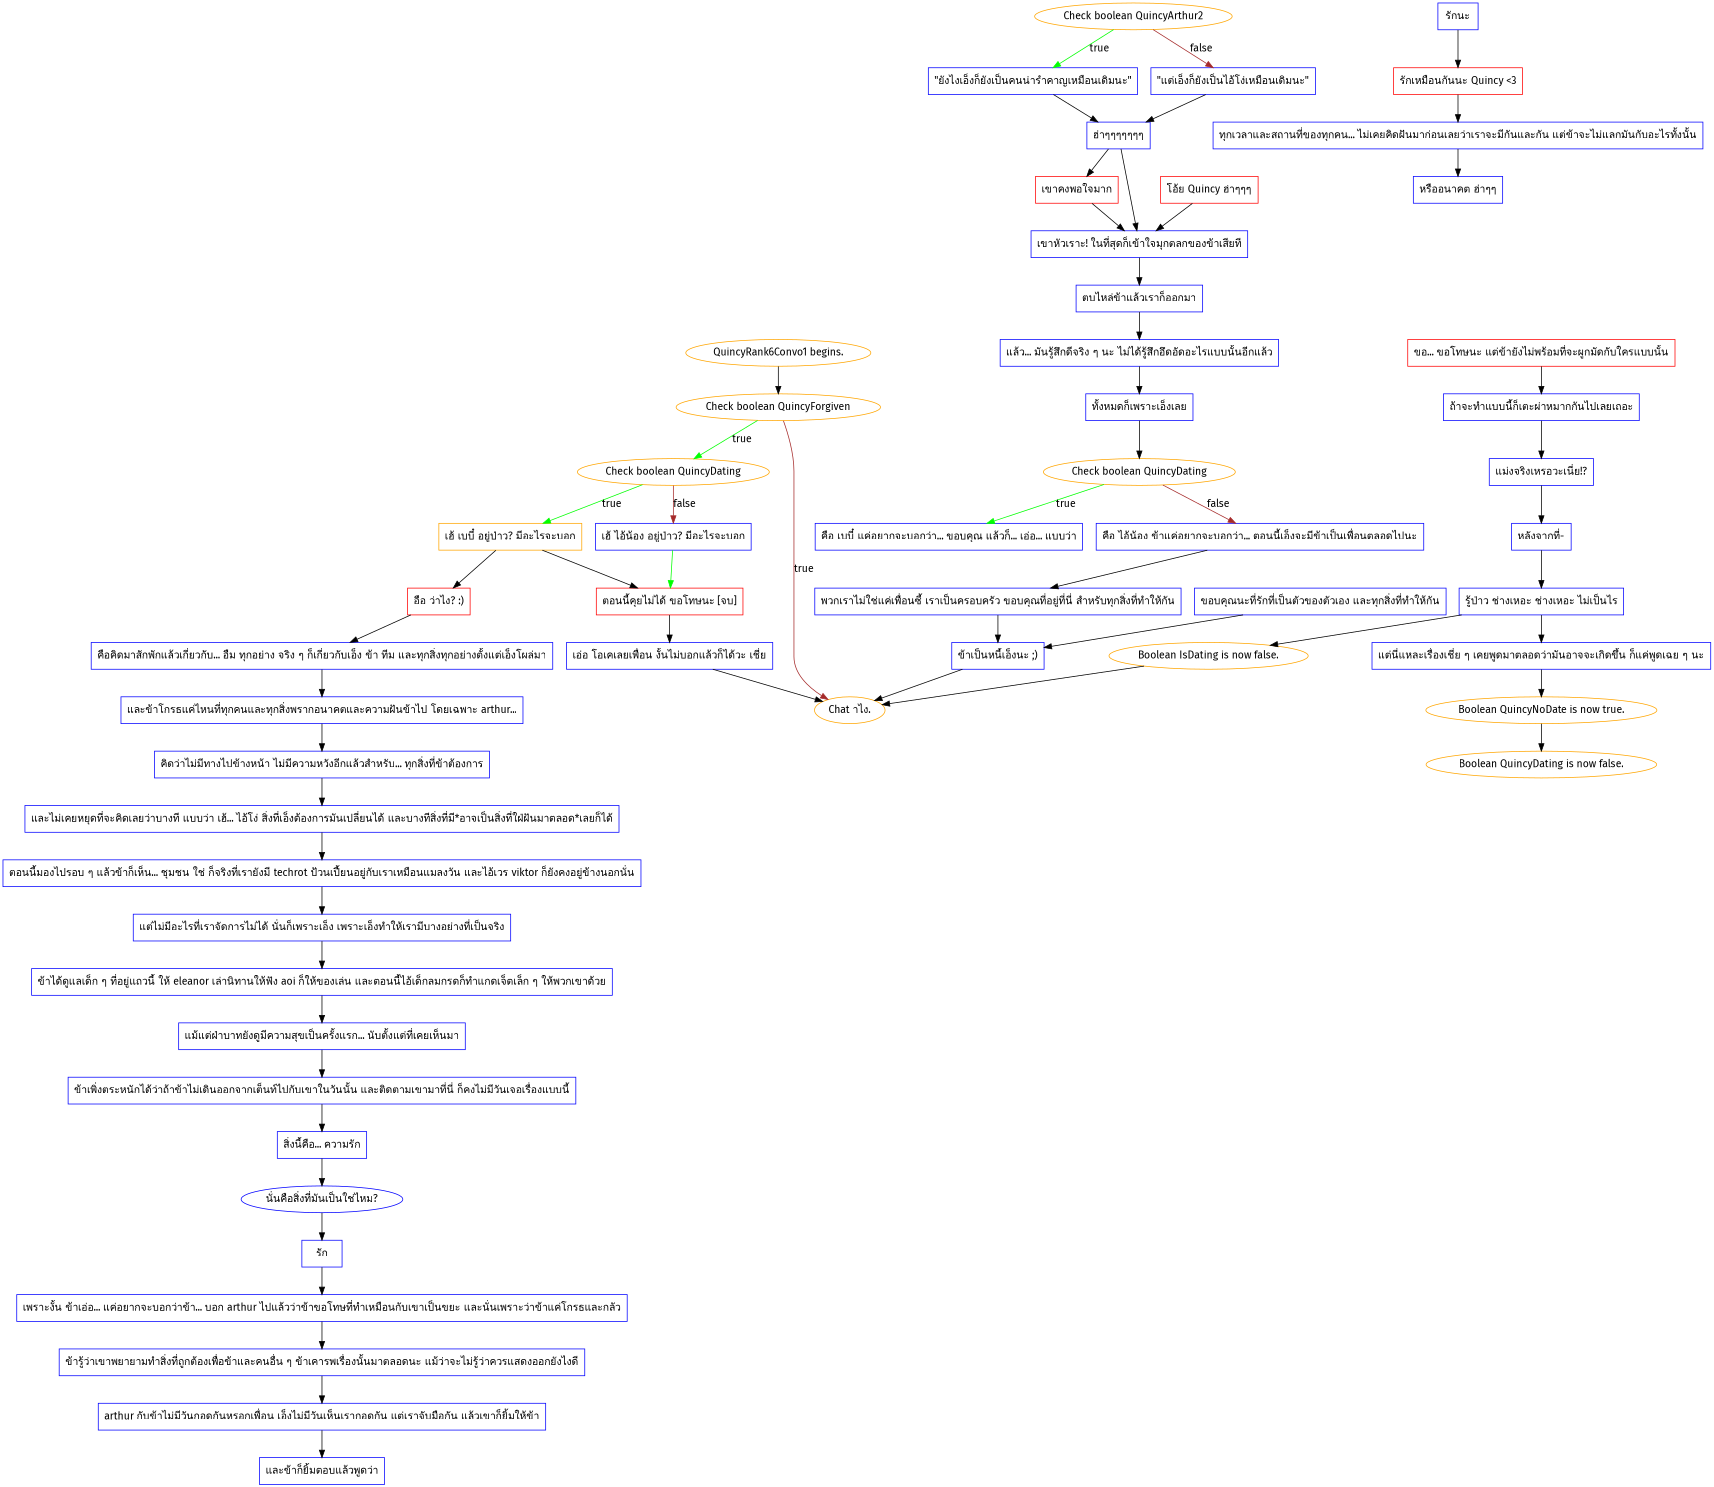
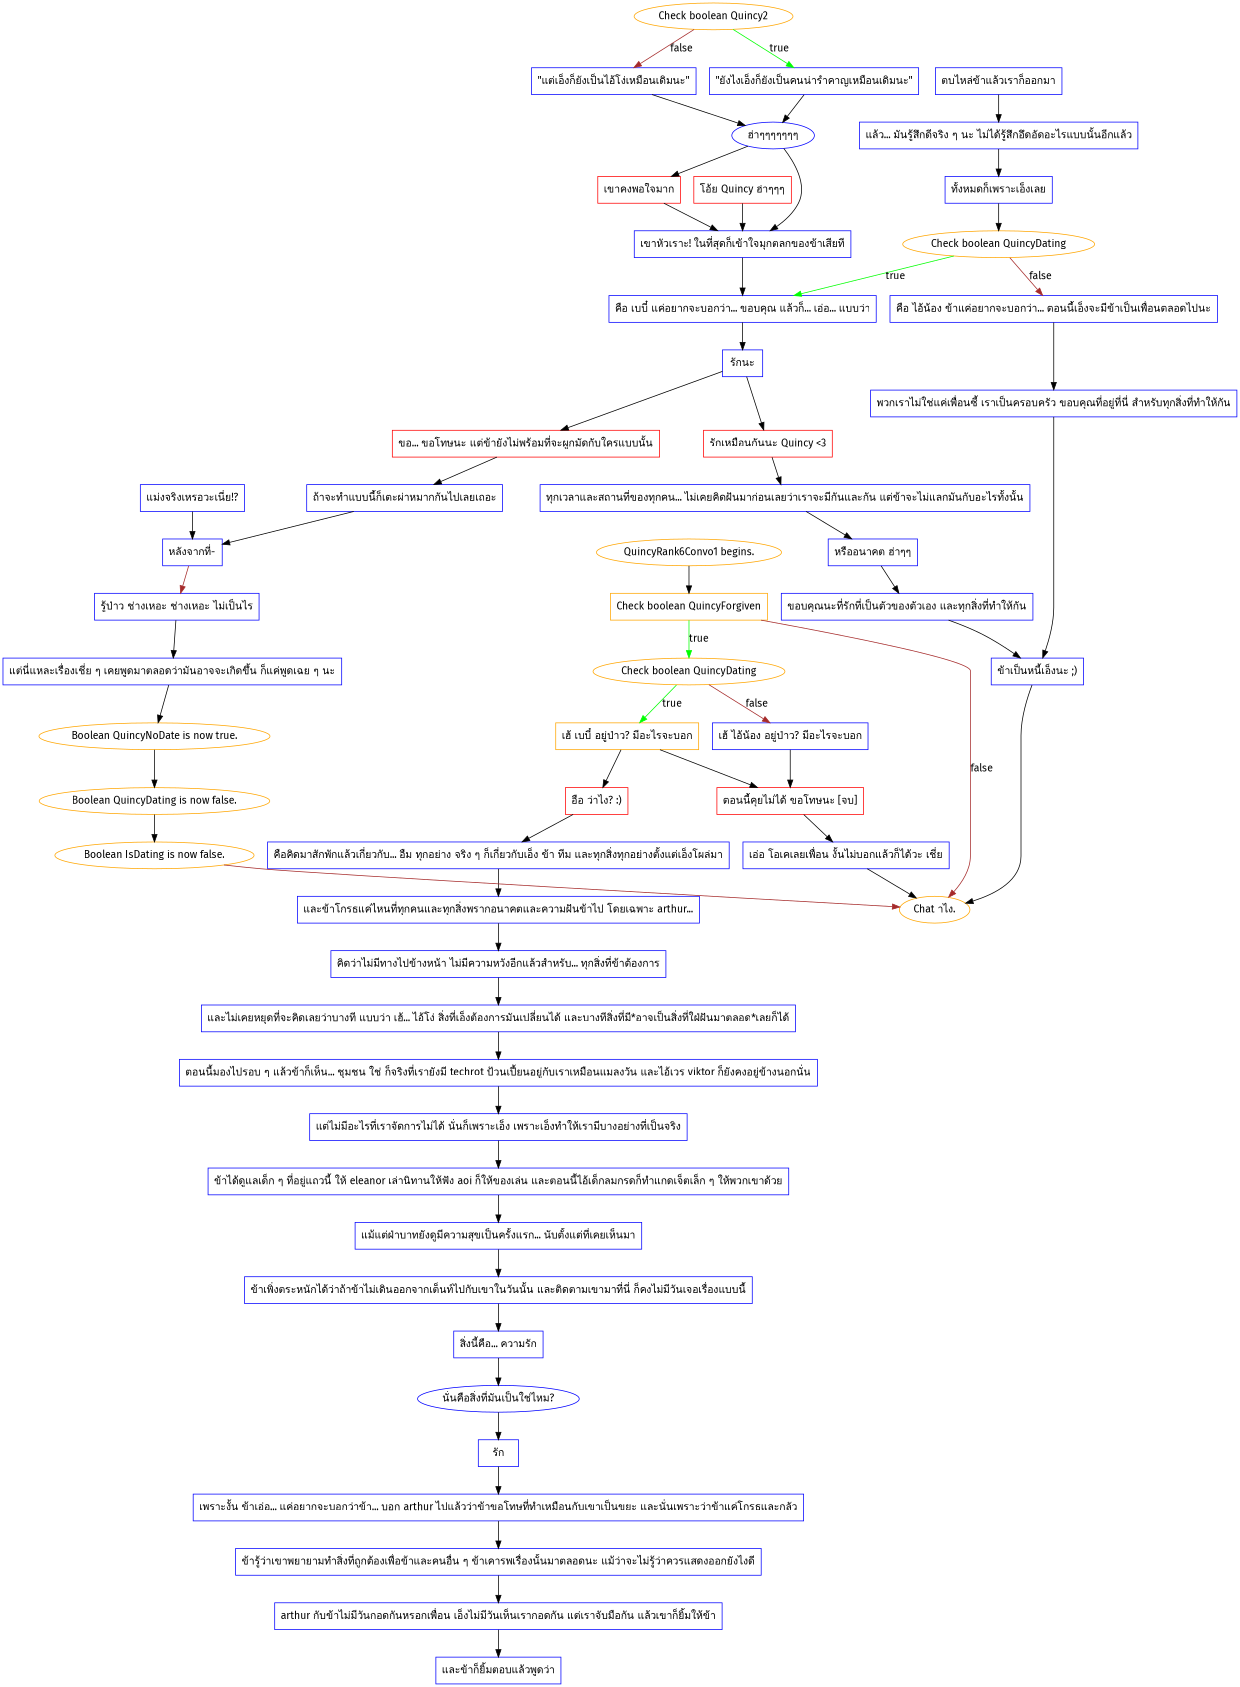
node "Check boolean QuincyArthur2": label "Check boolean QuincyArthur2" -> "Check boolean Quincy2"
node "ฮ่าๆๆๆๆๆๆๆ": shape box -> ellipse
edge "เขาหัวเราะ! ในที่สุดก็เข้าใจมุกตลกของข้าเสียที" -> "ตบไหล่ข้าแล้วเราก็ออกมา": now "เขาหัวเราะ! ในที่สุดก็เข้าใจมุกตลกของข้าเสียที" -> "คือ เบบี๋ แค่อยากจะบอกว่า... ขอบคุณ แล้วก็... เอ่อ... แบบว่า"
edge "คือ เบบี๋ แค่อยากจะบอกว่า... ขอบคุณ แล้วก็... เอ่อ... แบบว่า" -> "รักนะ": added
edge "รักนะ" -> "ขอ... ขอโทษนะ แต่ข้ายังไม่พร้อมที่จะผูกมัดกับใครแบบนั้น": added
node "Check boolean QuincyForgiven": shape ellipse -> box
edge "ถ้าจะทำแบบนี้ก็เตะผ่าหมากกันไปเลยเถอะ" -> "แม่งจริงเหรอวะเนี่ย!?": now "ถ้าจะทำแบบนี้ก็เตะผ่าหมากกันไปเลยเถอะ" -> "หลังจากที่-"
edge "เฮ้ ไอ้น้อง อยู่ป่าว? มีอะไรจะบอก" -> "ตอนนี้คุยไม่ได้ ขอโทษนะ [จบ]": color green -> black
edge "หลังจากที่-" -> "รู้ป่าว ช่างเหอะ ช่างเหอะ ไม่เป็นไร": color black -> brown
edge "Check boolean QuincyForgiven" -> "Chat าไง.": label "true" -> "false"
edge "หรืออนาคต ฮ่าๆๆ" -> "ขอบคุณนะที่รักที่เป็นตัวของตัวเอง และทุกสิ่งที่ทำให้กัน": added
edge "รู้ป่าว ช่างเหอะ ช่างเหอะ ไม่เป็นไร" -> "Boolean IsDating is now false.": now "Boolean QuincyDating is now false." -> "Boolean IsDating is now false."
edge "Boolean IsDating is now false." -> "Chat าไง.": color black -> brown
